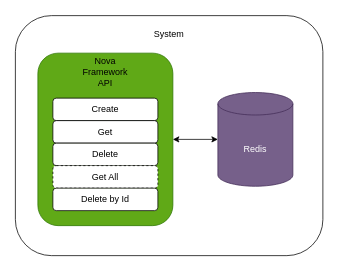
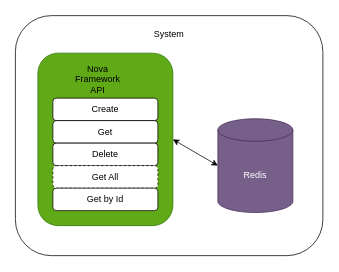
node "Nova Framework API": moved (105, 72) -> (98, 79)
node "Redis": moved (255, 139) -> (255, 165)
node "Delete by Id": label "Delete by Id" -> "Get by Id"
